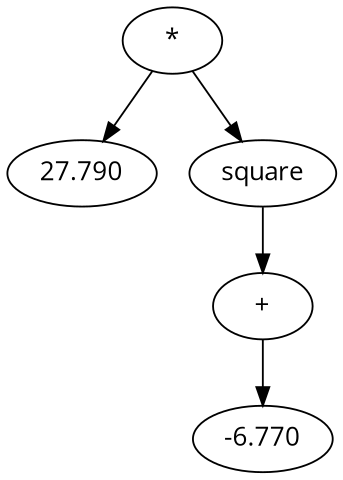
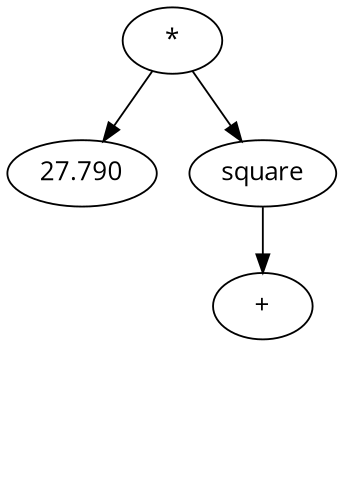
node "-6.770": removed
